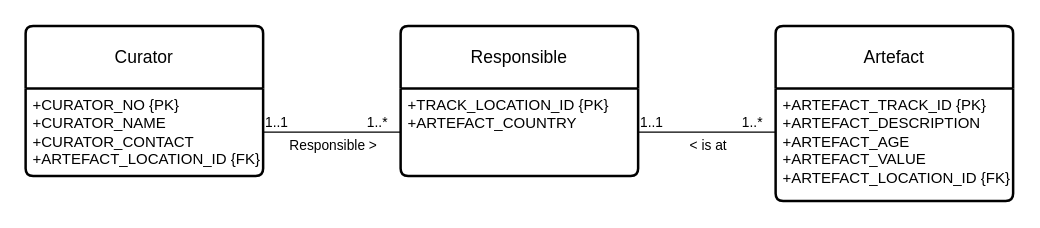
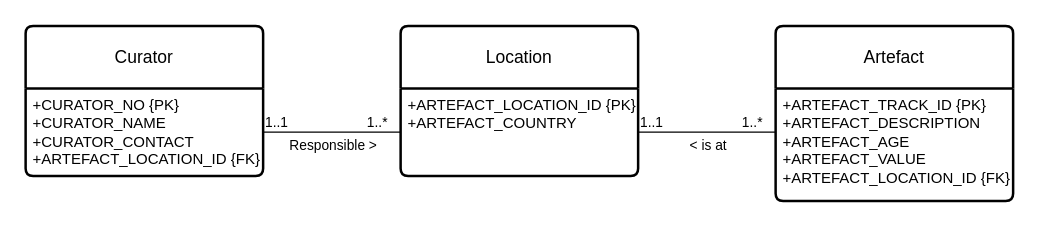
node "Responsible": label "Responsible" -> "Location"
node "+TRACK_LOCATION_ID {PK} +ARTEFACT_COUNTRY": label "+TRACK_LOCATION_ID {PK} +ARTEFACT_COUNTRY" -> "+ARTEFACT_LOCATION_ID {PK} +ARTEFACT_COUNTRY"
